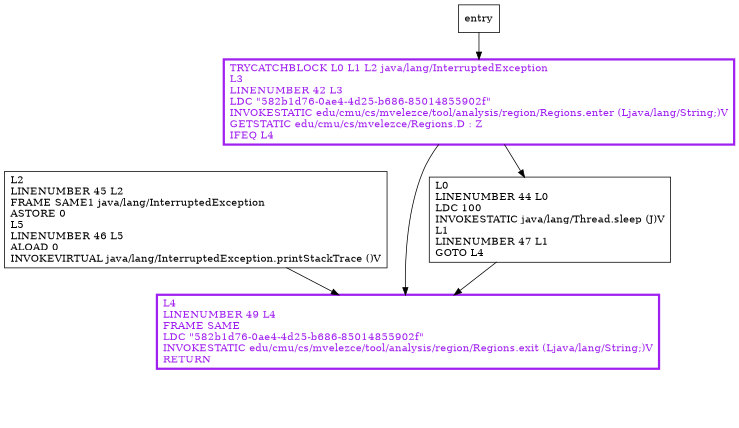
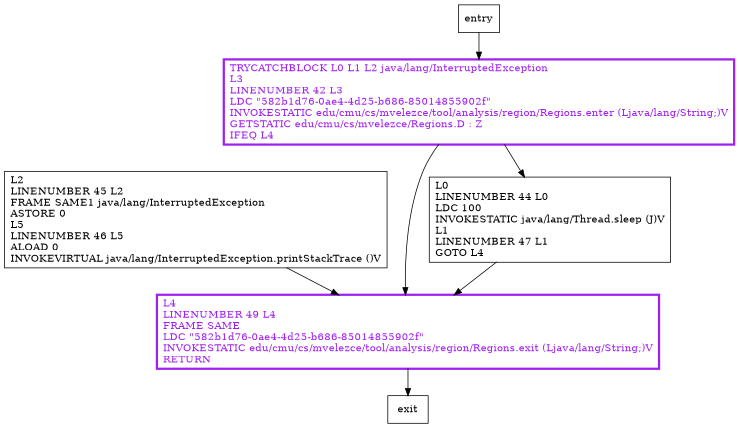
node "exit": added
